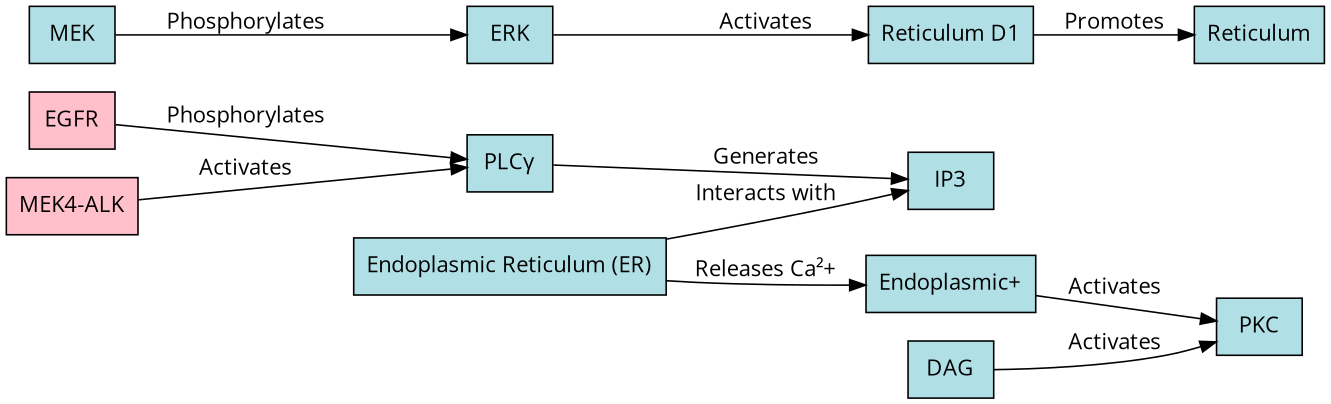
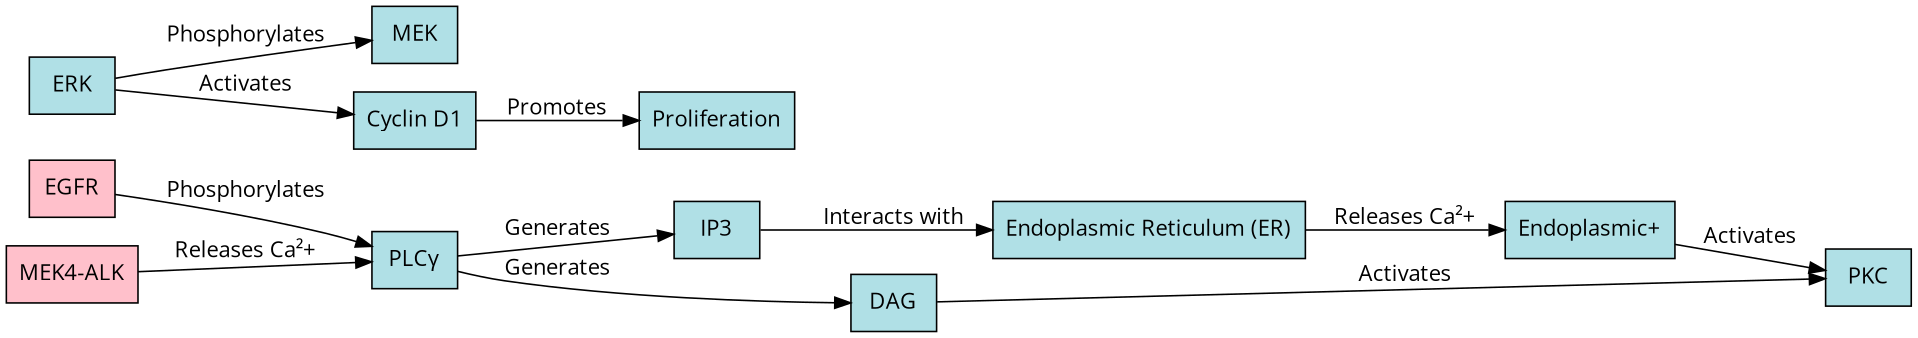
edge "MEK" -> "ERK": reversed
node "Reticulum D1": label "Reticulum D1" -> "Cyclin D1"
node "Reticulum": label "Reticulum" -> "Proliferation"
edge "MEK4-ALK" -> "PLCγ": label "Activates" -> "Releases Ca²+"
edge "Endoplasmic Reticulum (ER)" -> "IP3": reversed
edge "PLCγ" -> "DAG": added, label "Generates"
